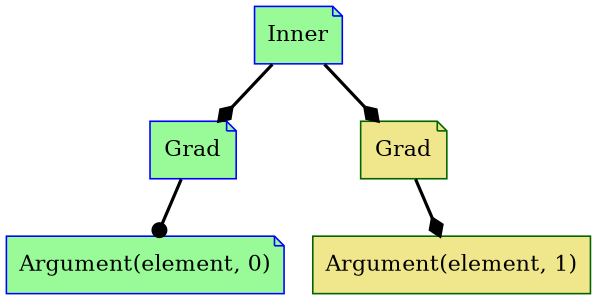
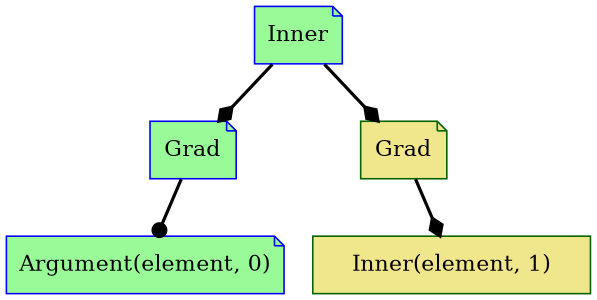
node "Argument(element, 1)": label "Argument(element, 1)" -> "Inner(element, 1)"
